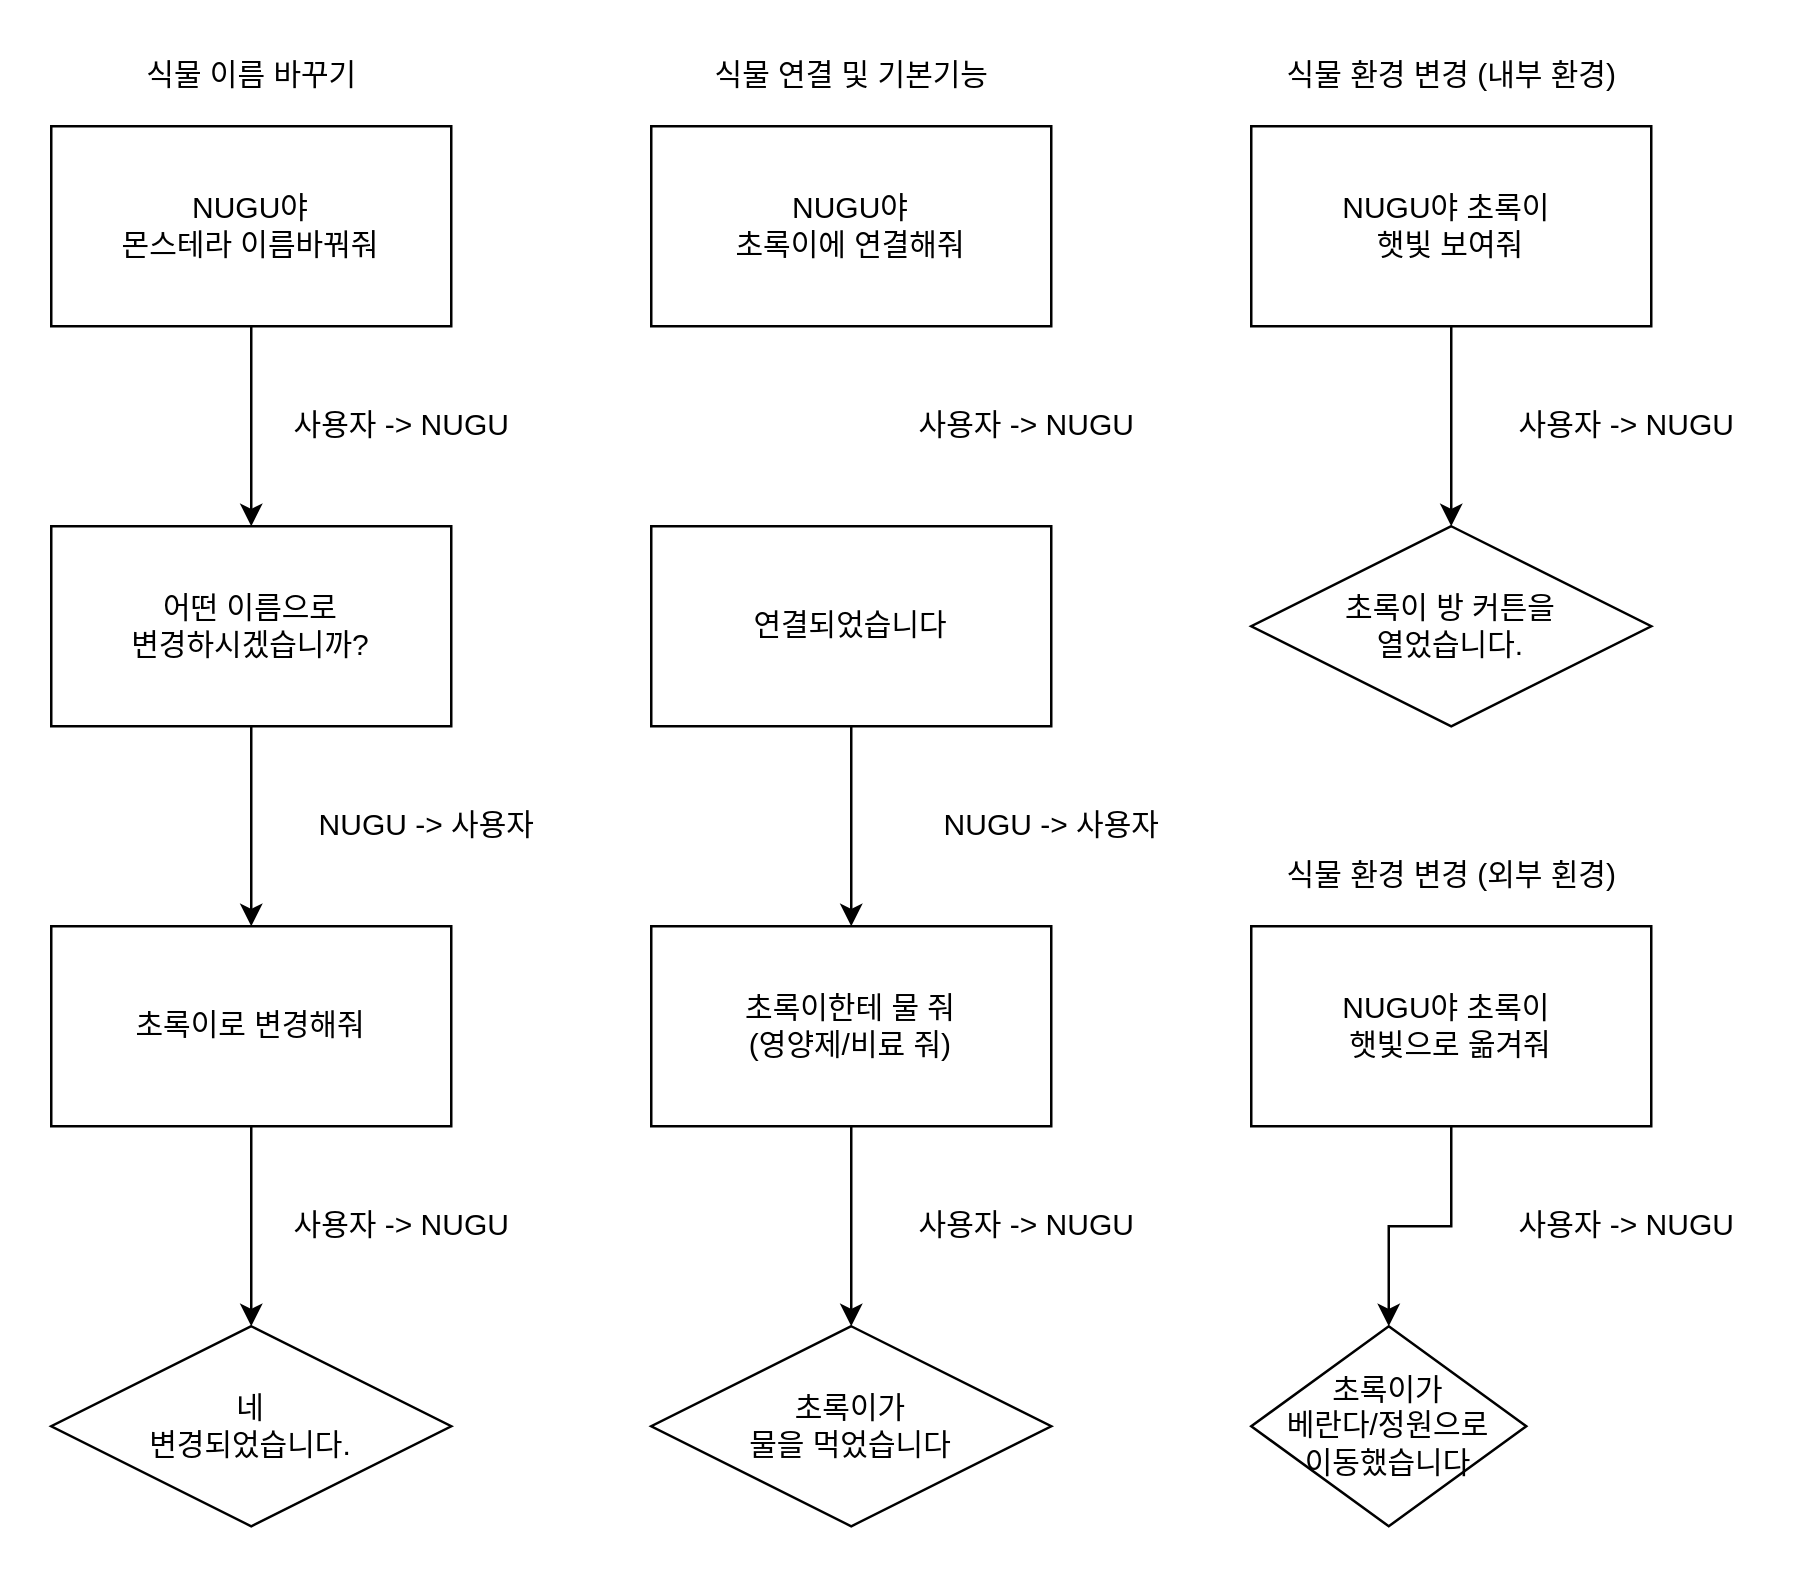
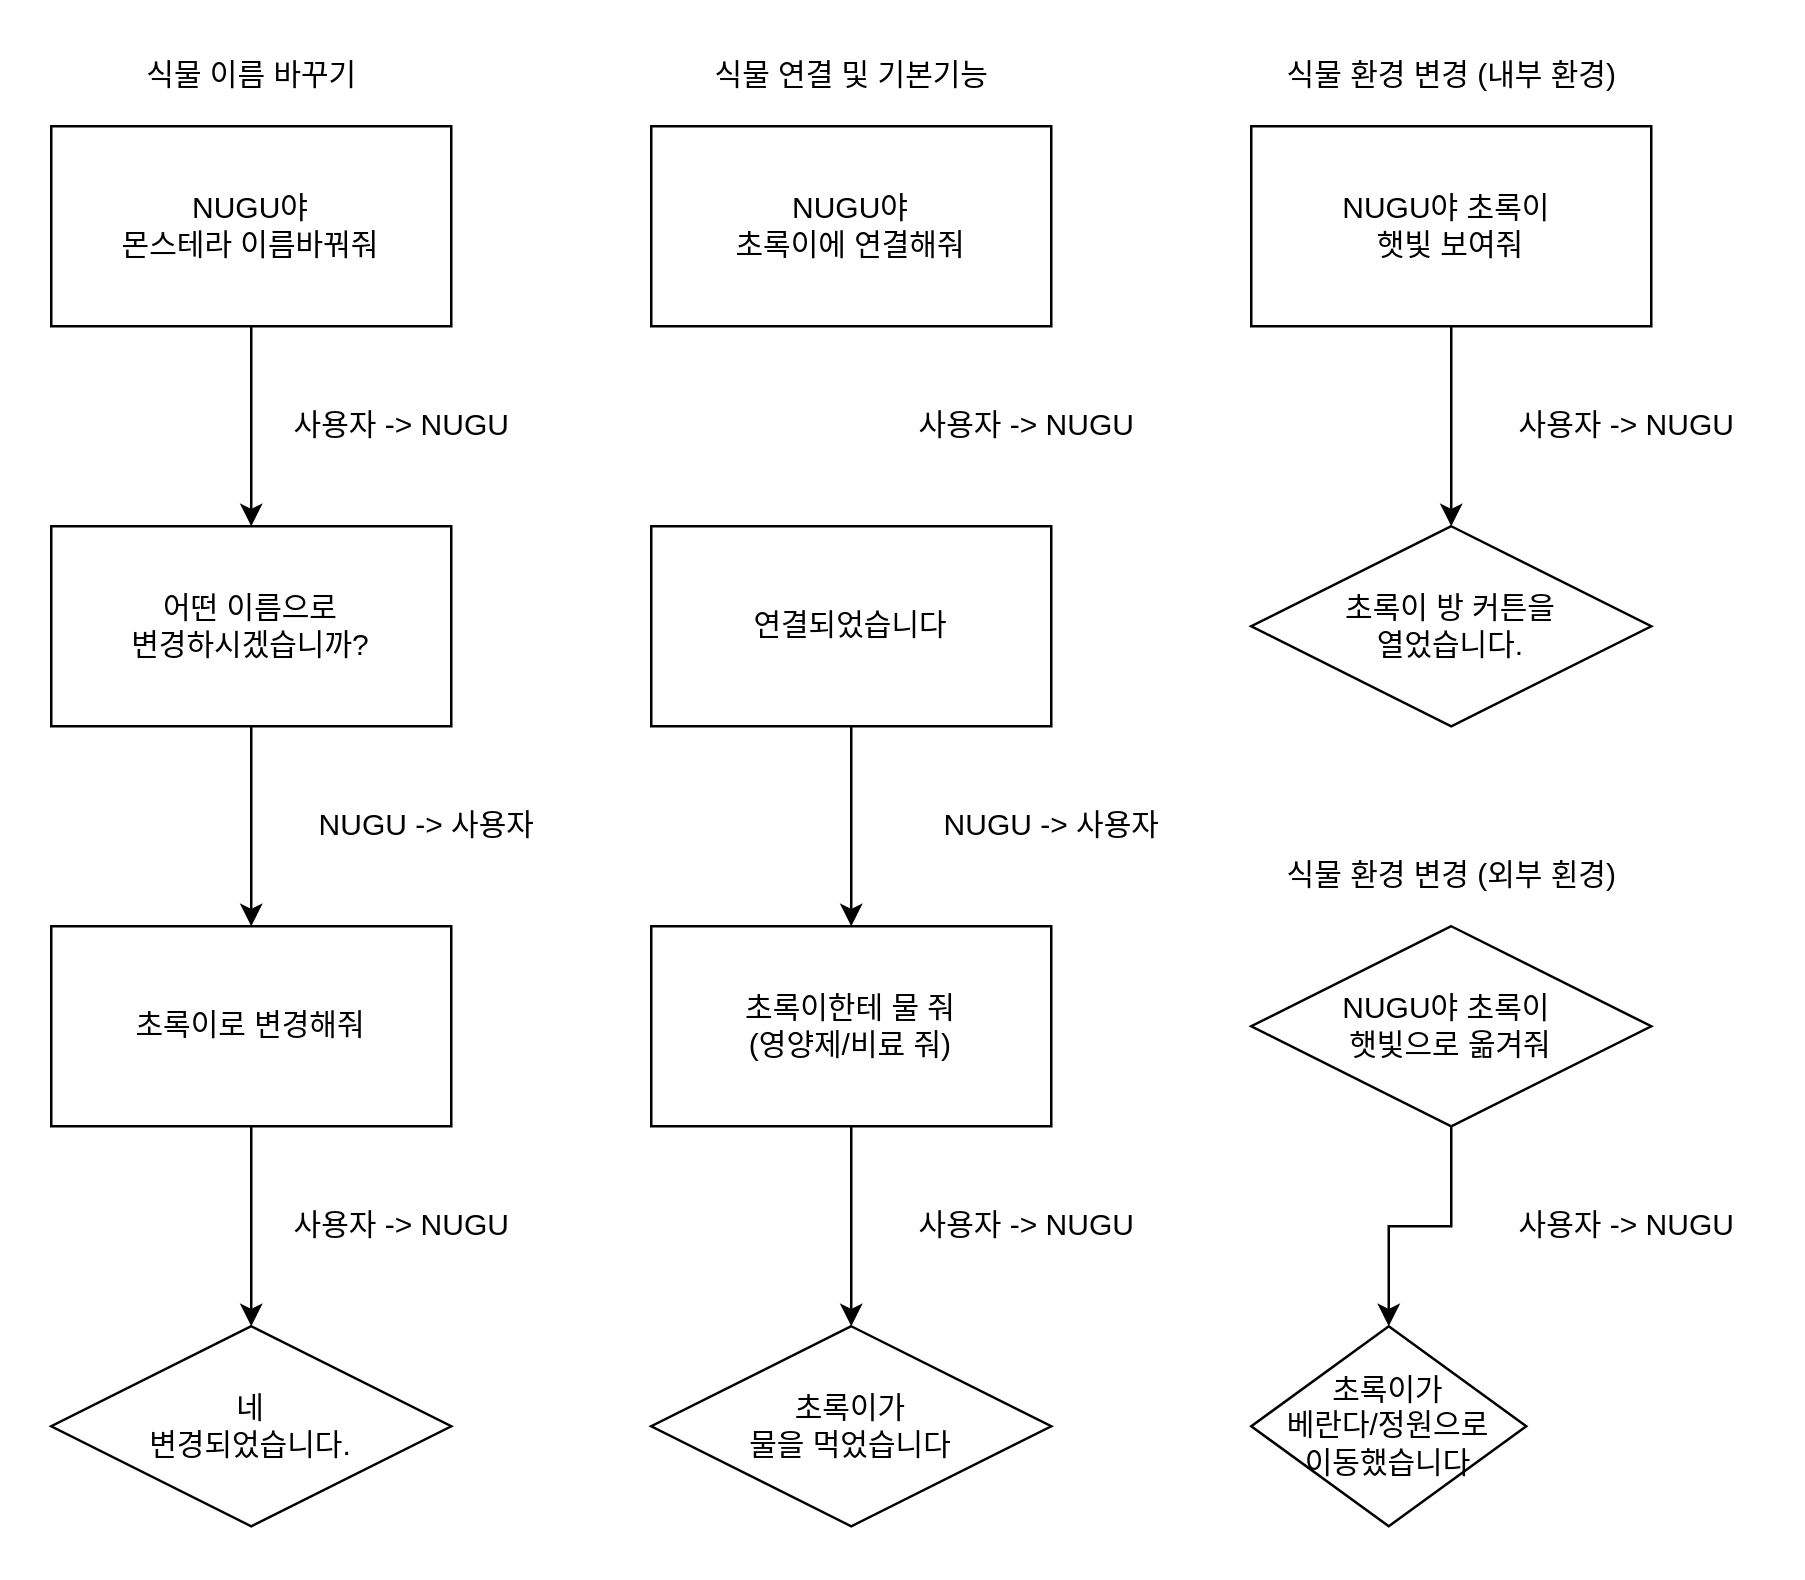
node "NUGU야 초록이 햇빛으로 옮겨줘": shape rounded rectangle -> diamond
